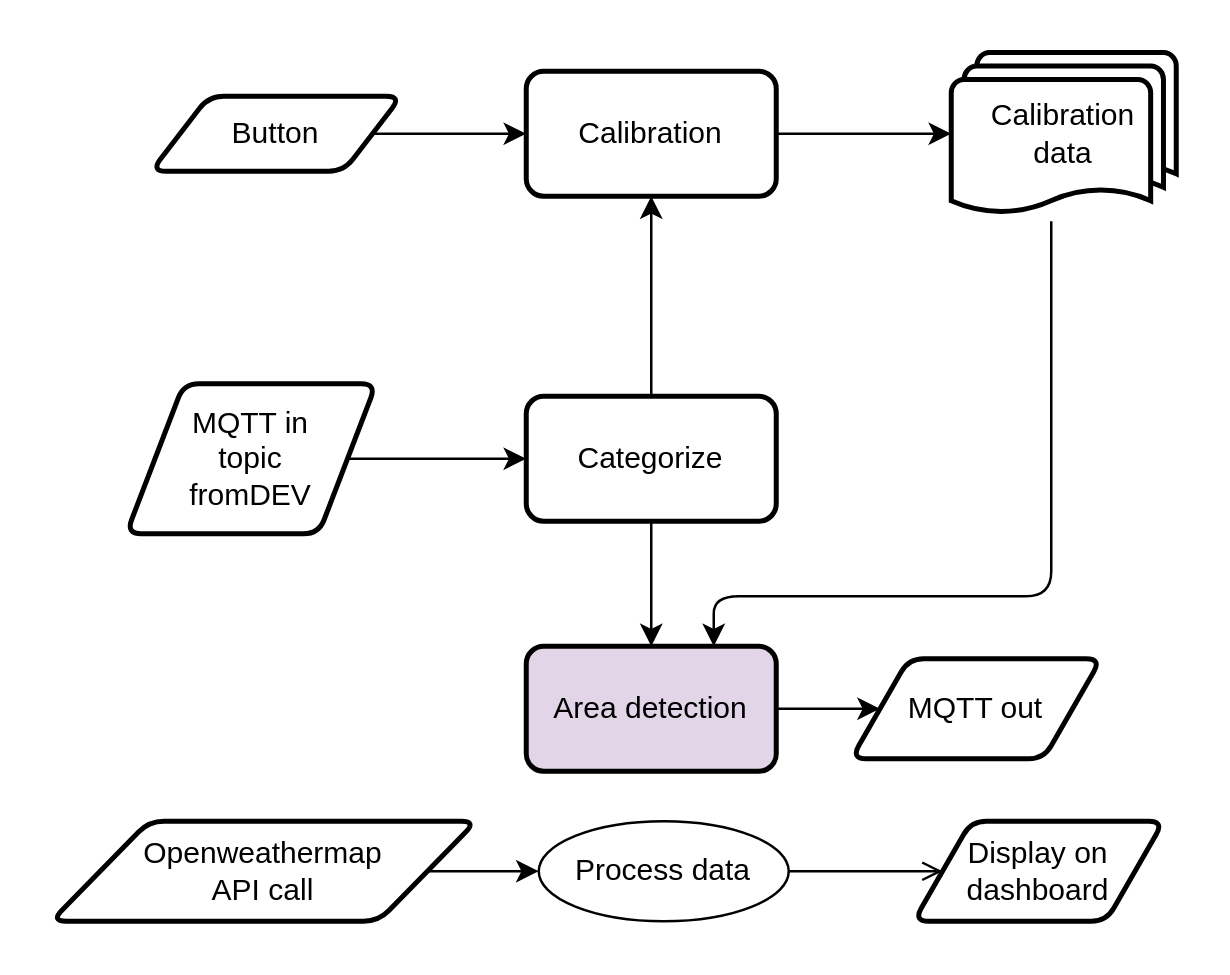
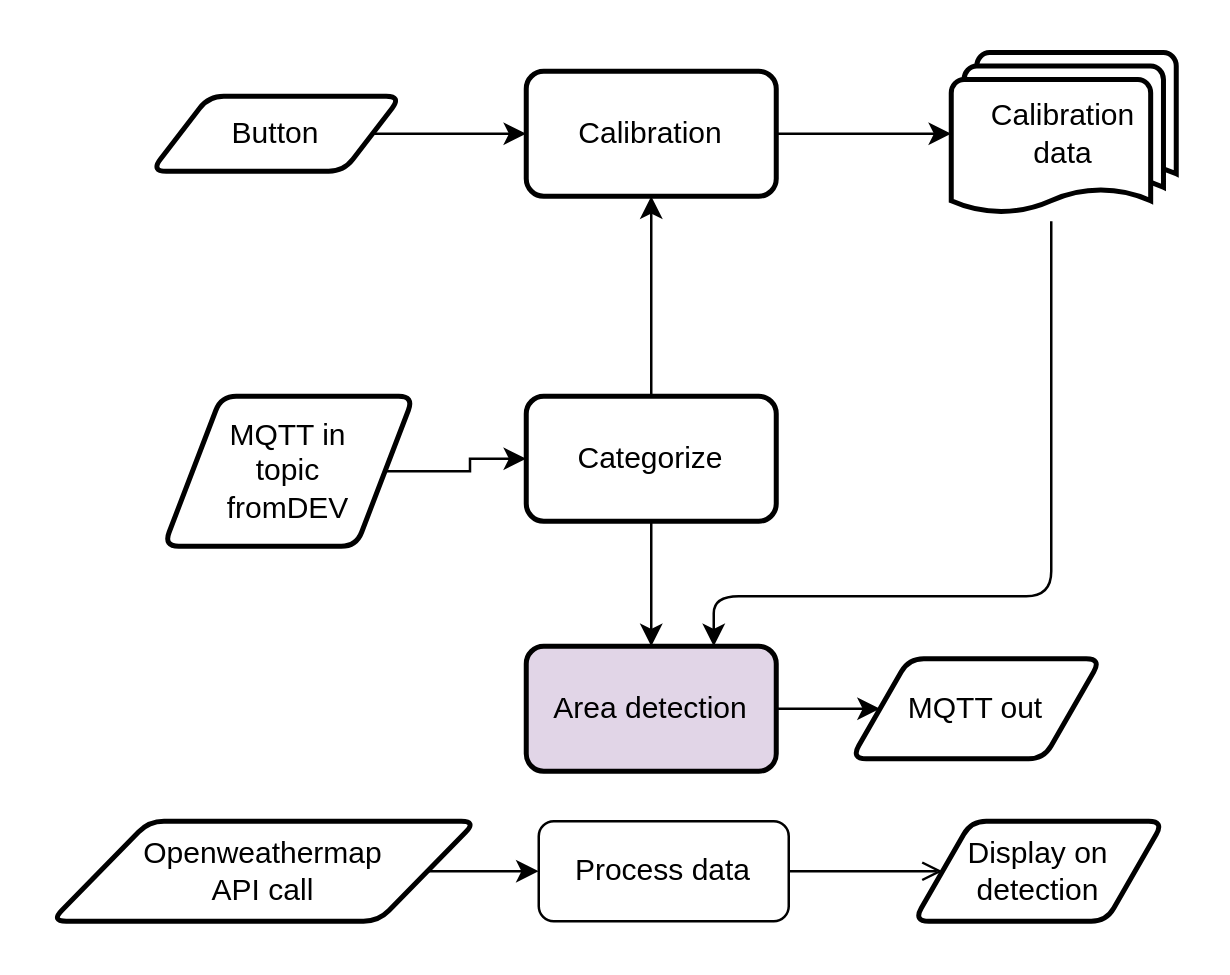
node "MQTT in topic fromDEV": moved (251, 459) -> (289, 471)
node "Process data": shape ellipse -> rounded rectangle
node "Display on dashboard": label "Display on dashboard" -> "Display on detection"
